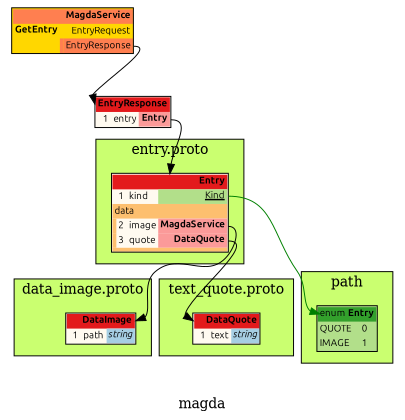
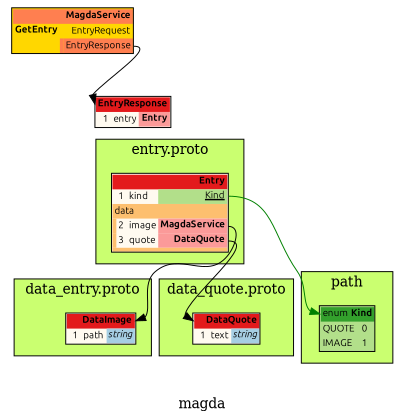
edge "EntryResponse" -> "Entry": removed
cluster "data_image.proto": label "data_image.proto" -> "data_entry.proto"
cluster "text_quote.proto": label "text_quote.proto" -> "data_quote.proto"
node "enum": text "Entry" -> "Kind"
